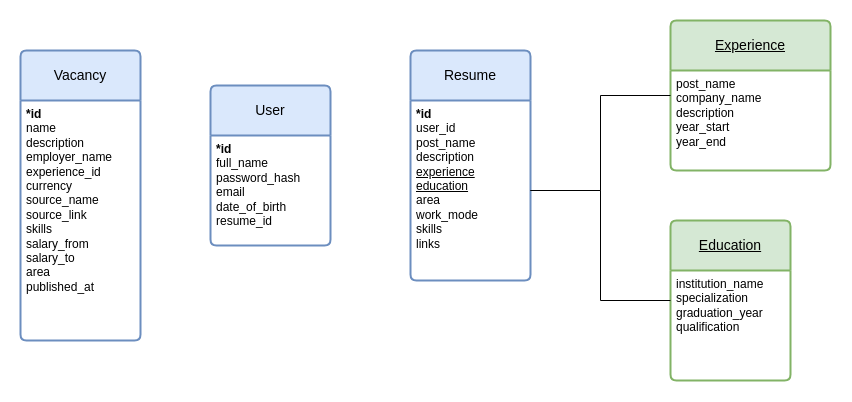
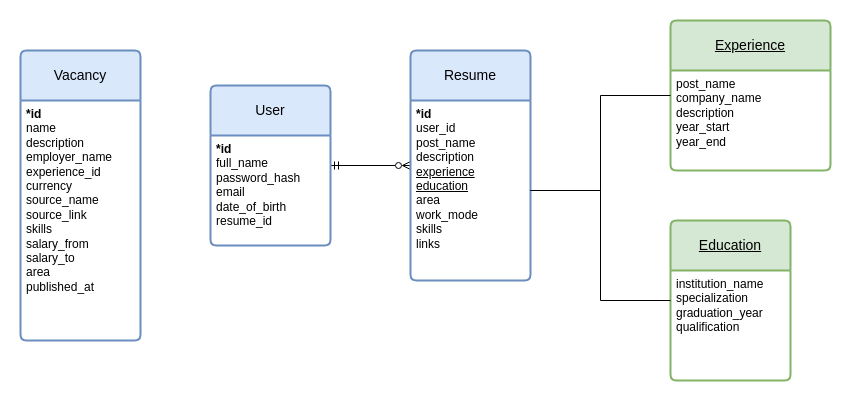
edge "User" -- "Resume": added
